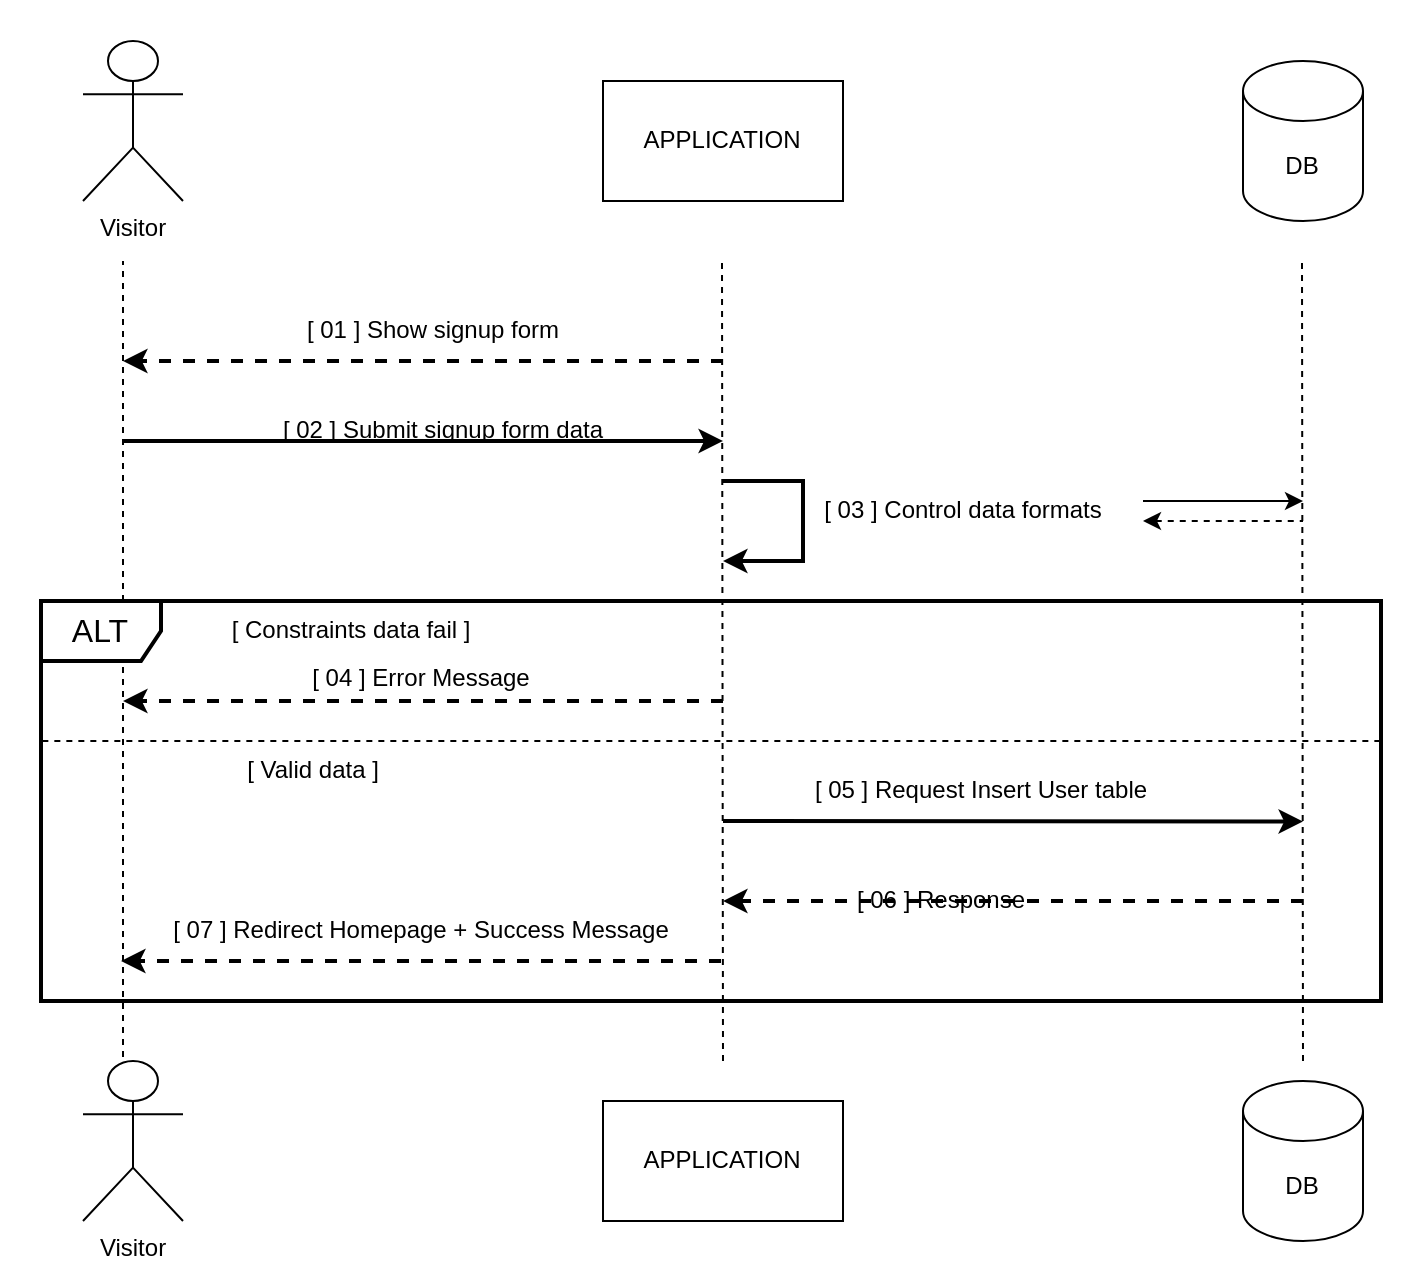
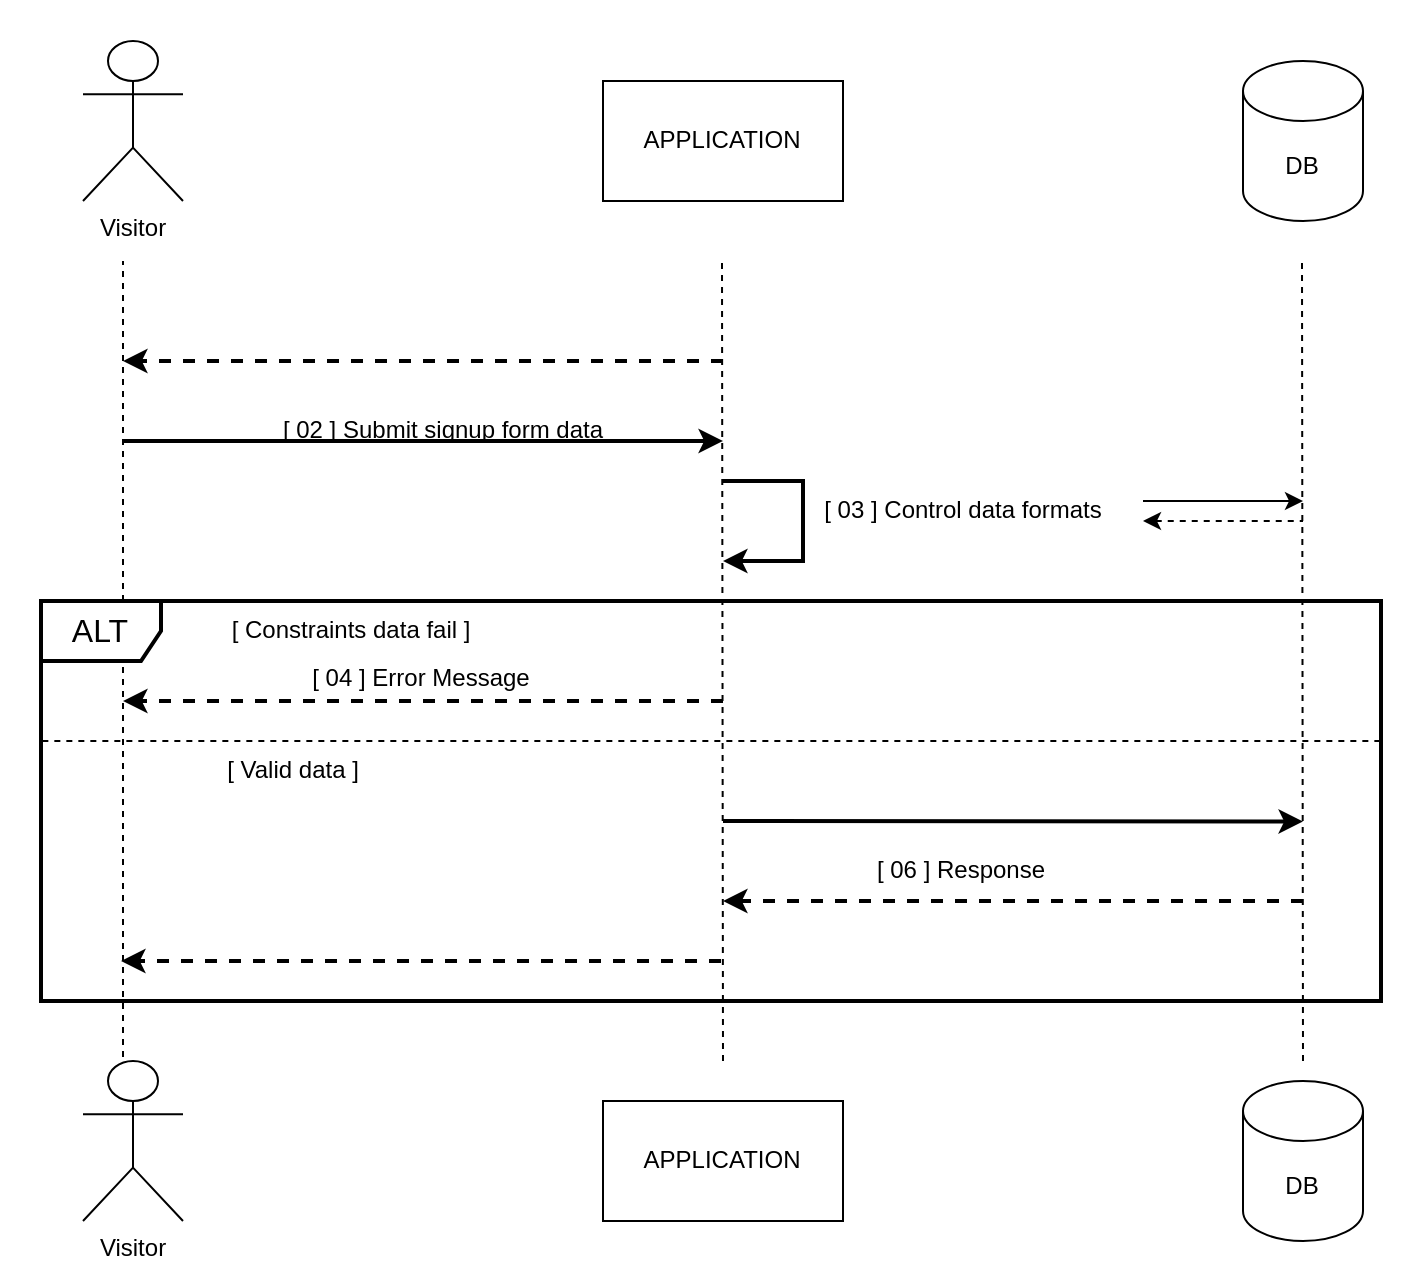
node "[ 01 ] Show signup form": removed
node "[ Valid data ]": moved (313, 771) -> (293, 771)
node "[ 05 ] Request Insert User table": removed
node "[ 06 ] Response": moved (941, 901) -> (961, 871)
node "[ 07 ] Redirect Homepage + Success Message": removed
